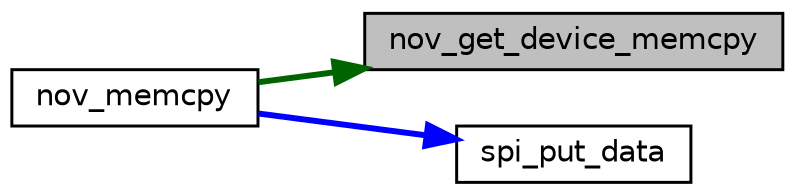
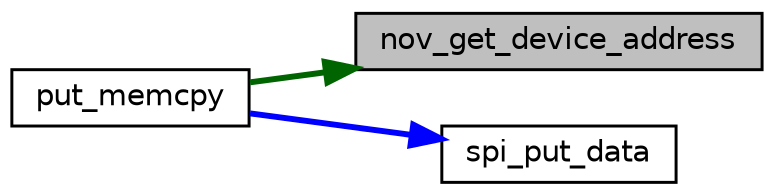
node "nov_get_device_memcpy": label "nov_get_device_memcpy" -> "nov_get_device_address"
node "nov_memcpy": label "nov_memcpy" -> "put_memcpy"
